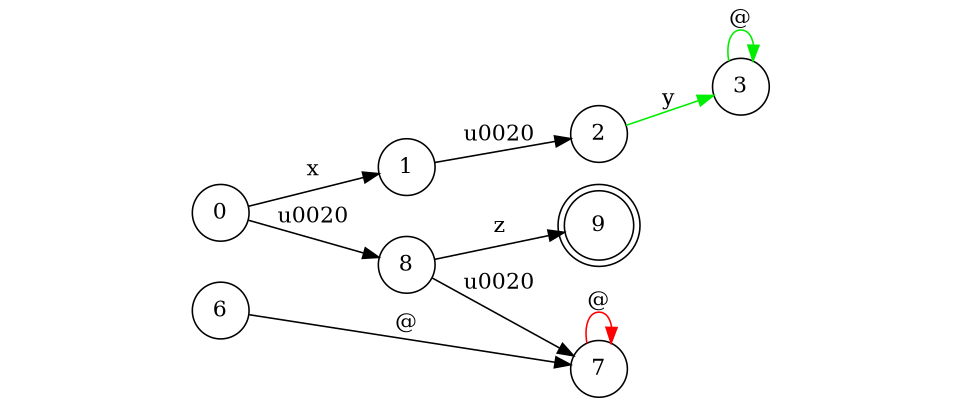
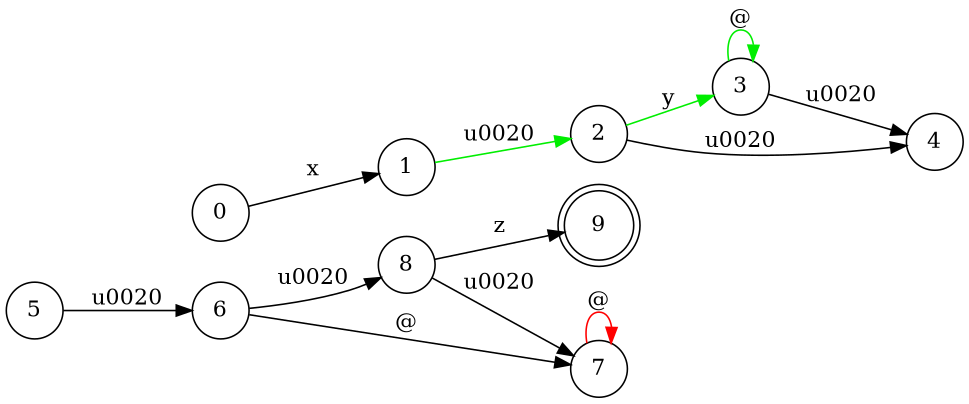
node "4": added
edge "1" -> "2": color black -> green2
edge "0" -> "8": now "6" -> "8"
node "5": added
